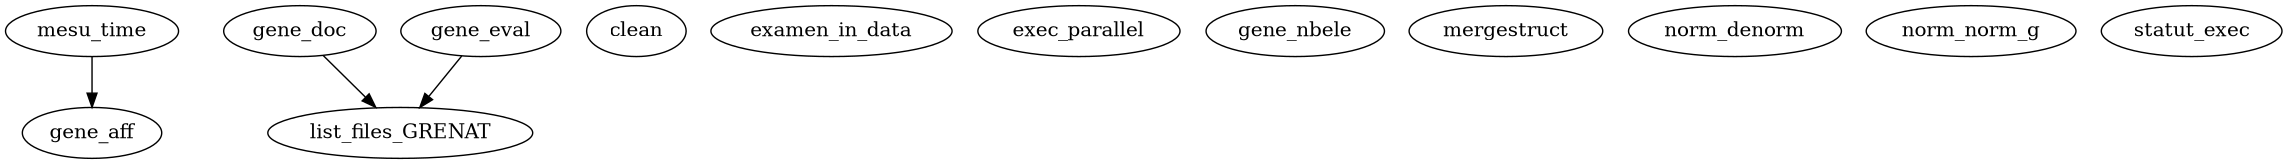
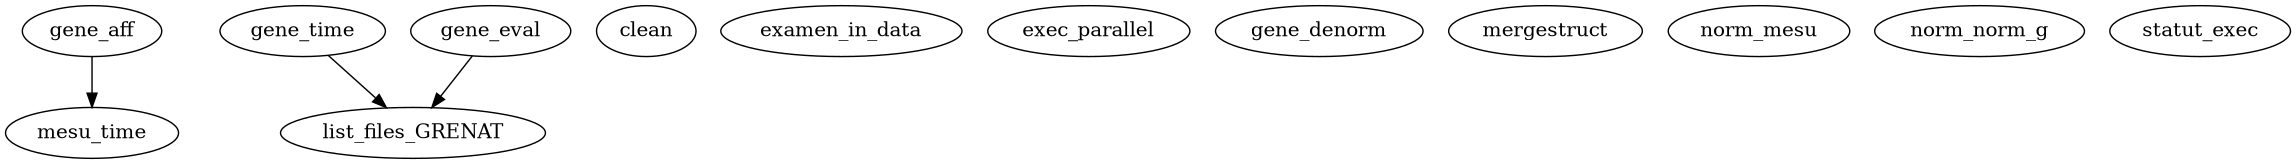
node "gene_doc": label "gene_doc" -> "gene_time"
node "gene_nbele": label "gene_nbele" -> "gene_denorm"
node "norm_denorm": label "norm_denorm" -> "norm_mesu"
edge "mesu_time" -> "gene_aff": reversed
